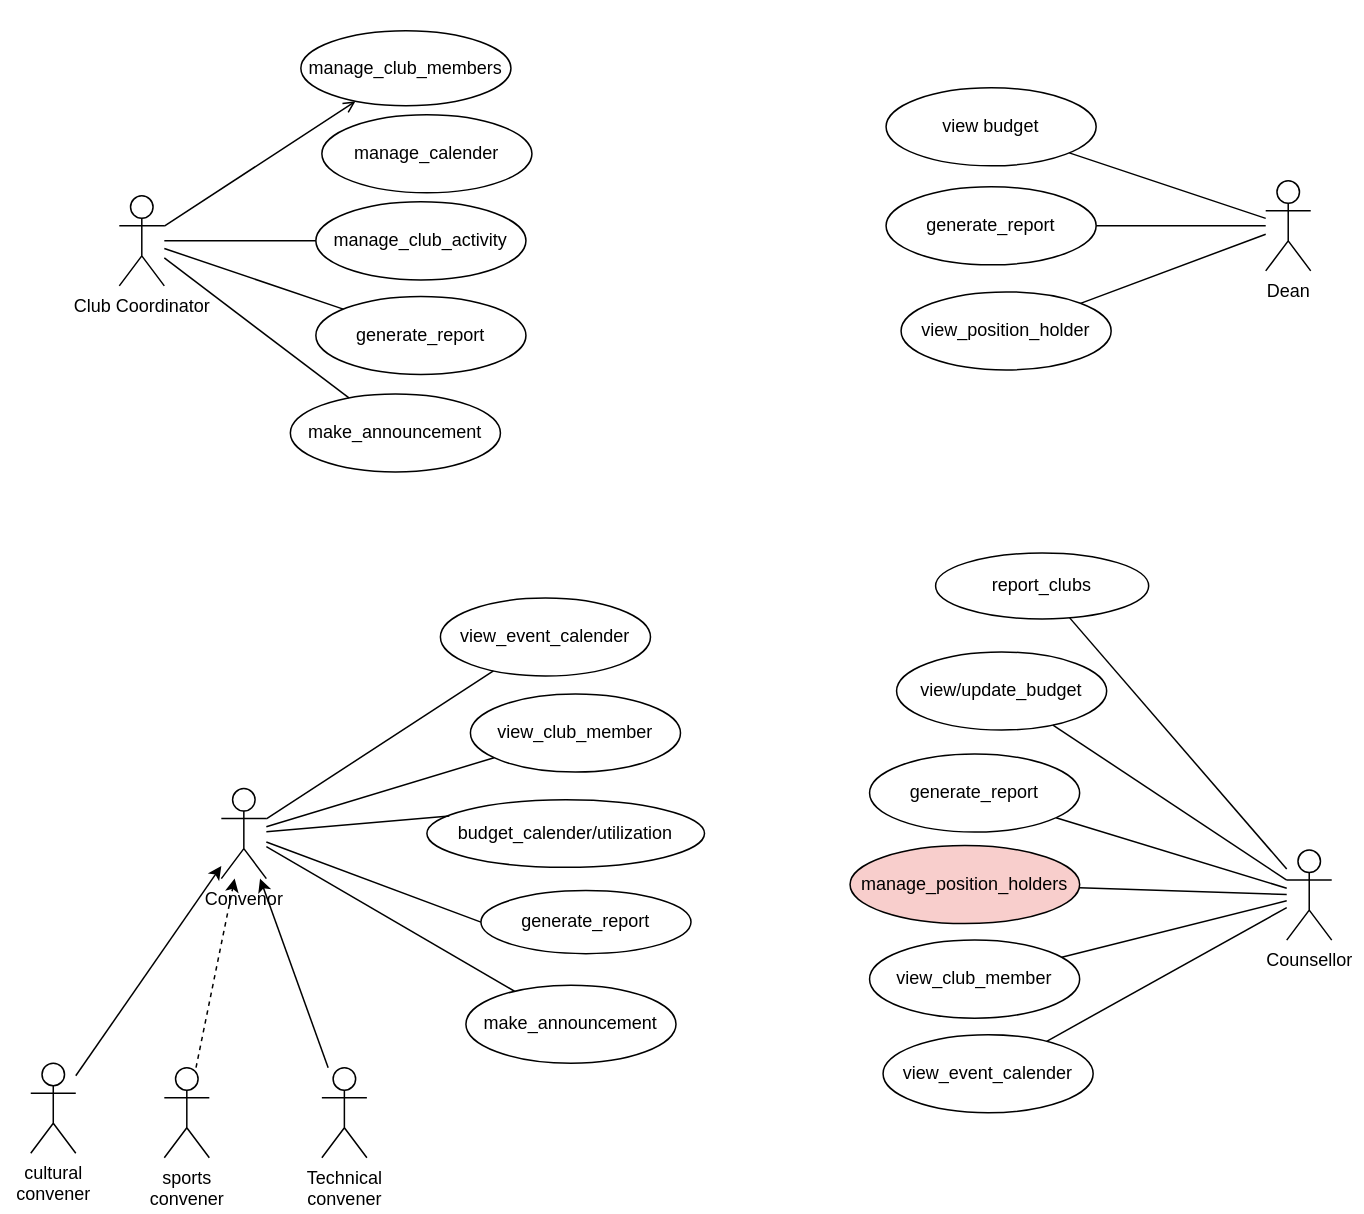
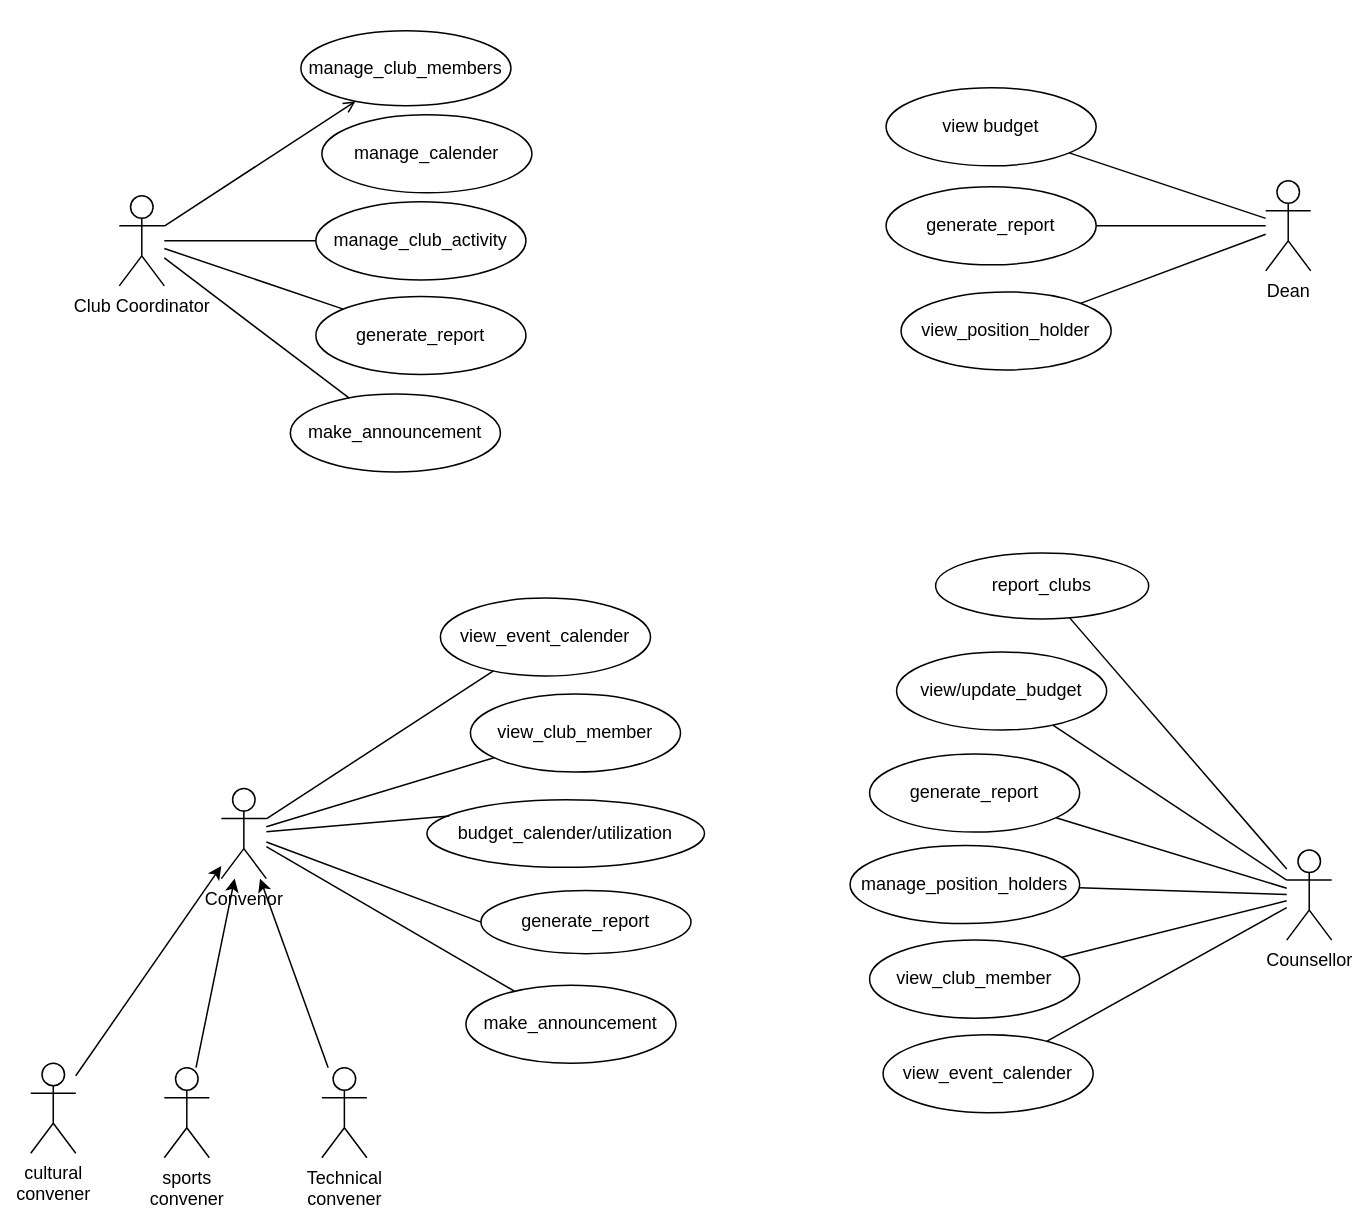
node "manage_position_holders": fillcolor #f8cecc -> #ffffff
edge "sports convener" -> "Convenor": style dashed -> solid
